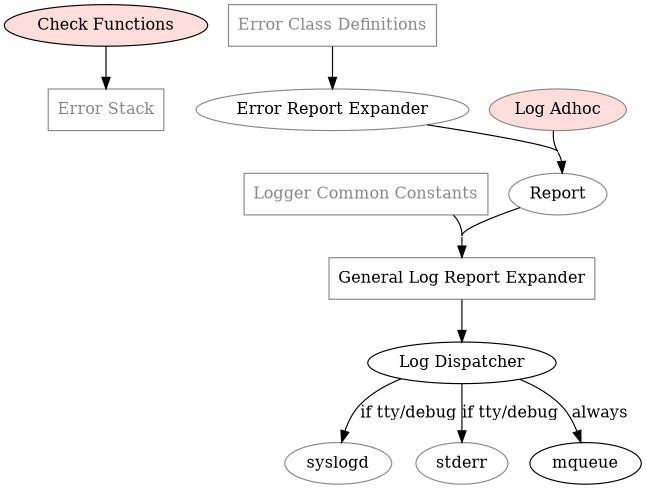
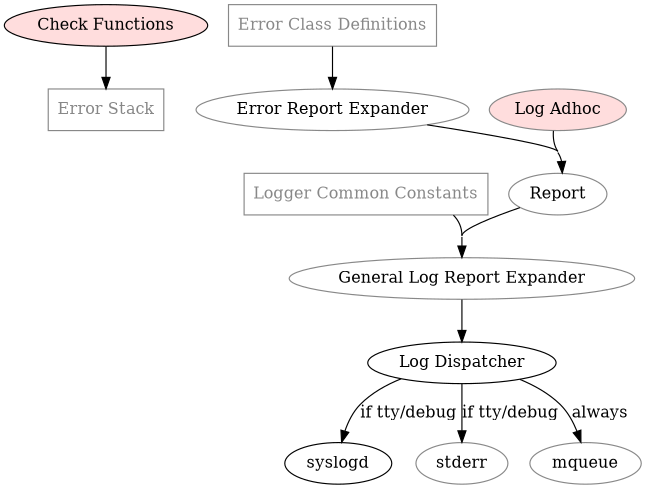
node "General Log Report Expander": shape box -> ellipse
node "syslogd": color #888888 -> black
node "mqueue": color black -> #888888
